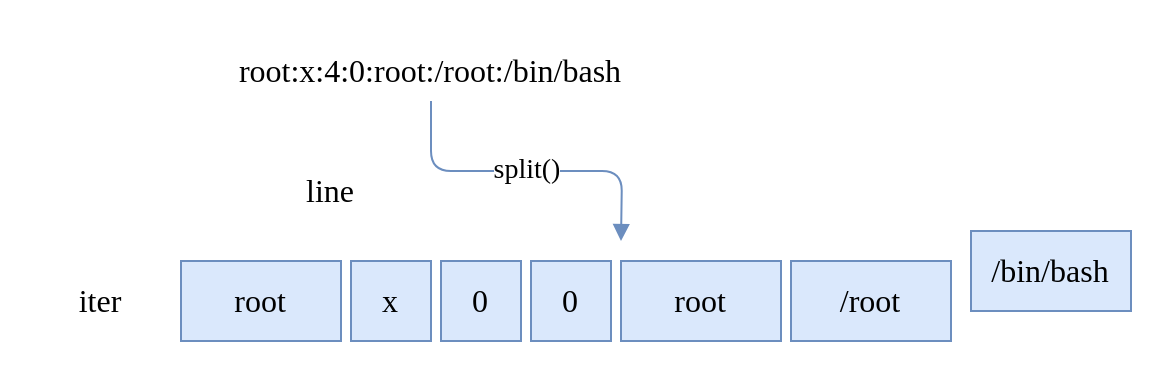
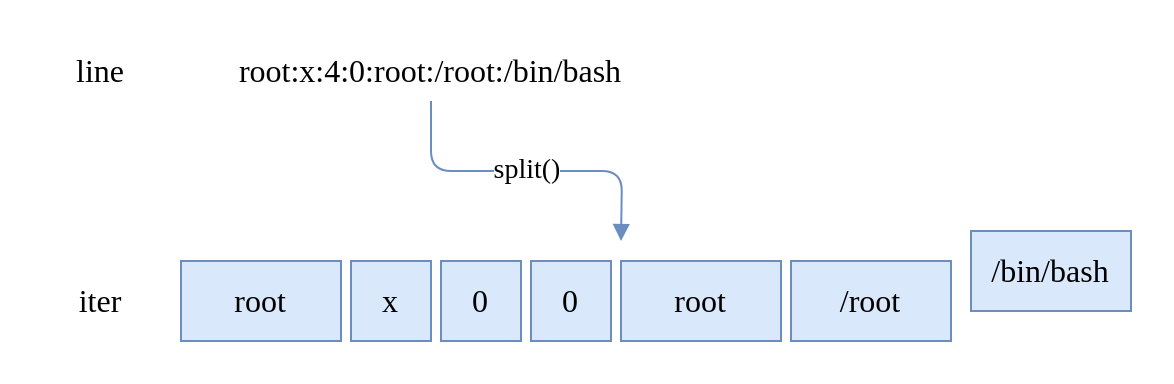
node "line": moved (331, 191) -> (101, 71)
